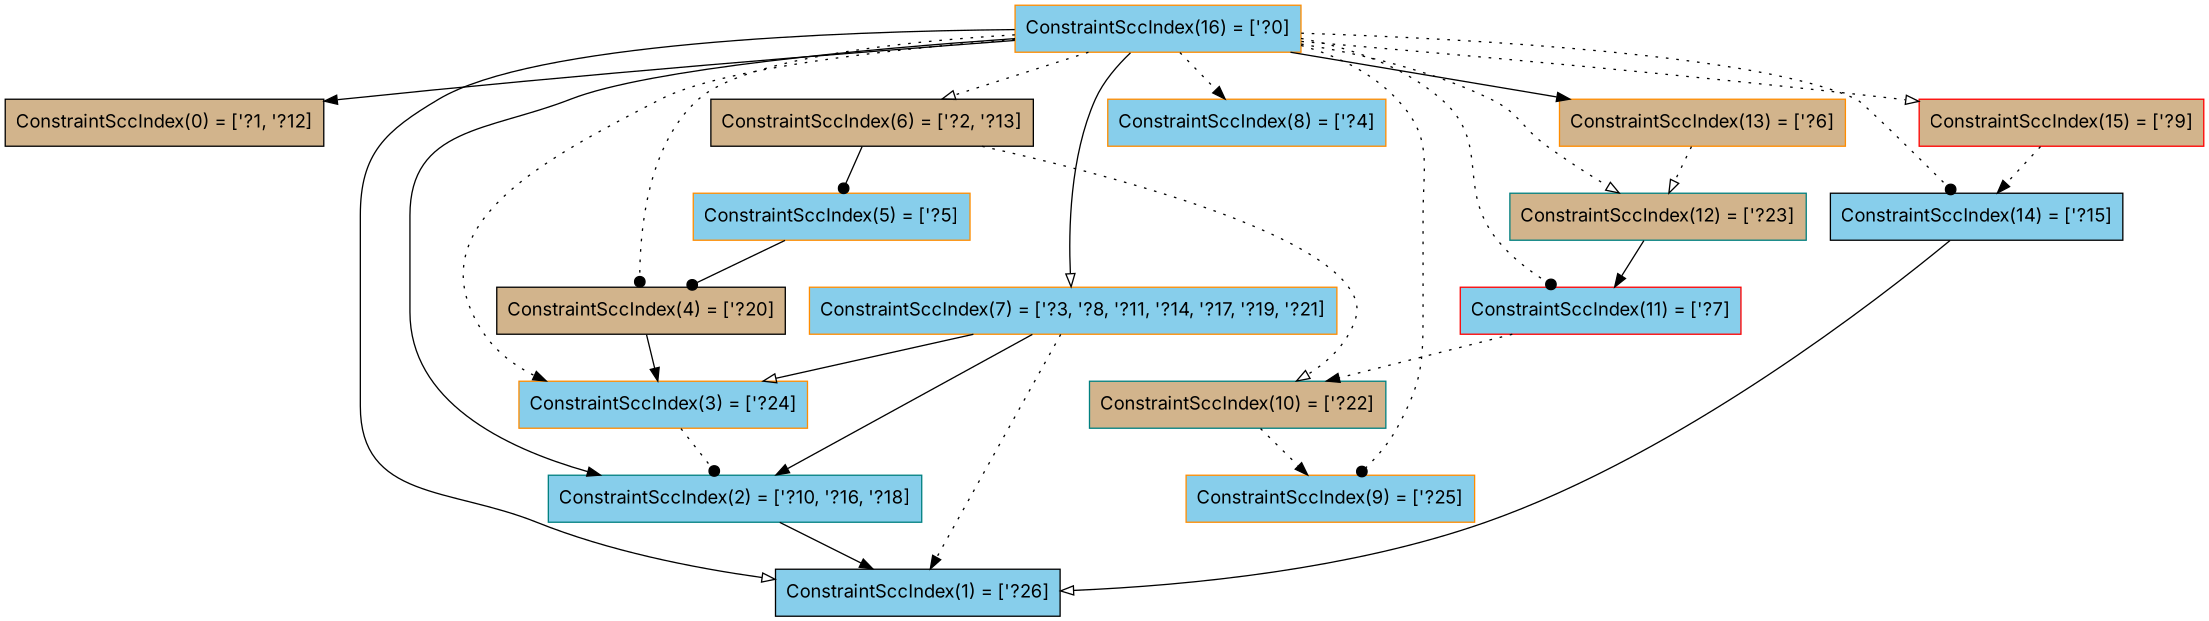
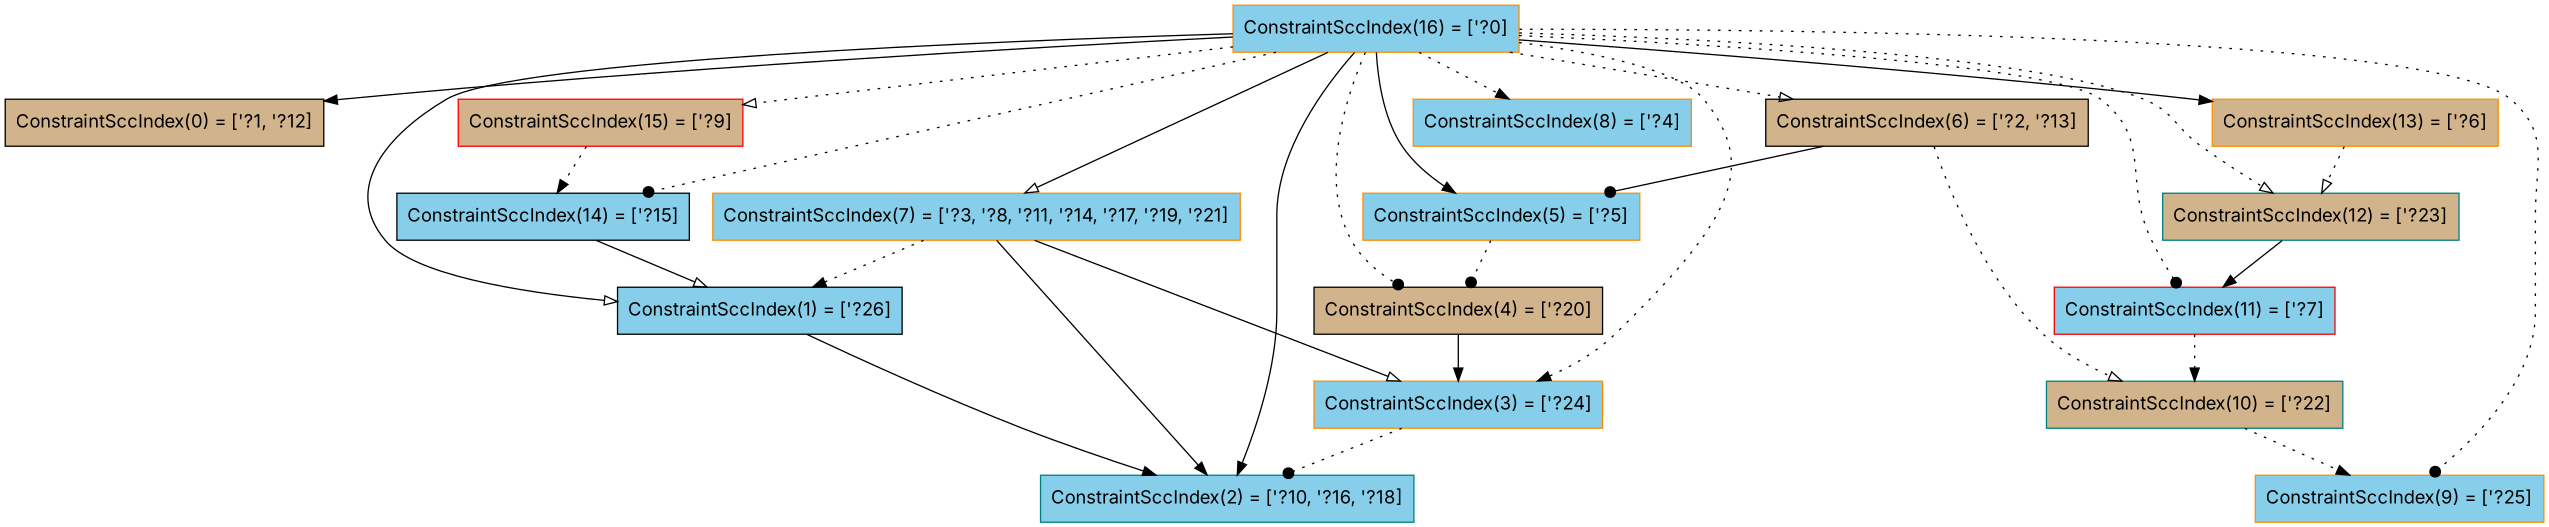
edge "ConstraintSccIndex(16) = ['?0]" -> "ConstraintSccIndex(5) = ['?5]": added
edge "ConstraintSccIndex(5) = ['?5]" -> "ConstraintSccIndex(4) = ['?20]": style solid -> dotted
edge "ConstraintSccIndex(2) = ['?10, '?16, '?18]" -> "ConstraintSccIndex(1) = ['?26]": reversed
